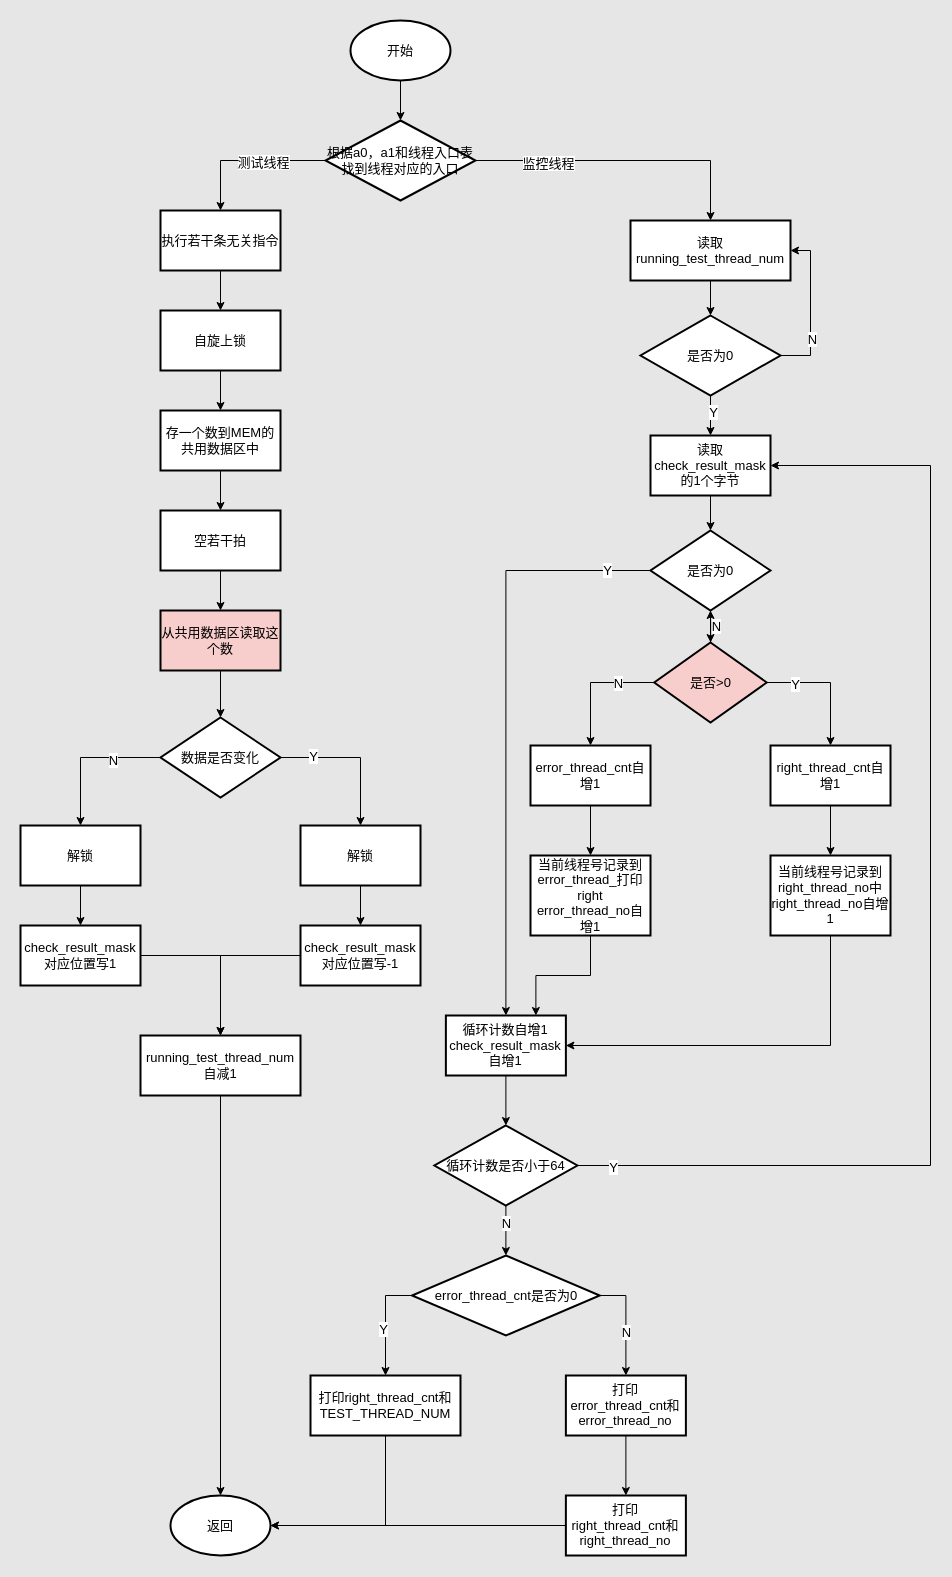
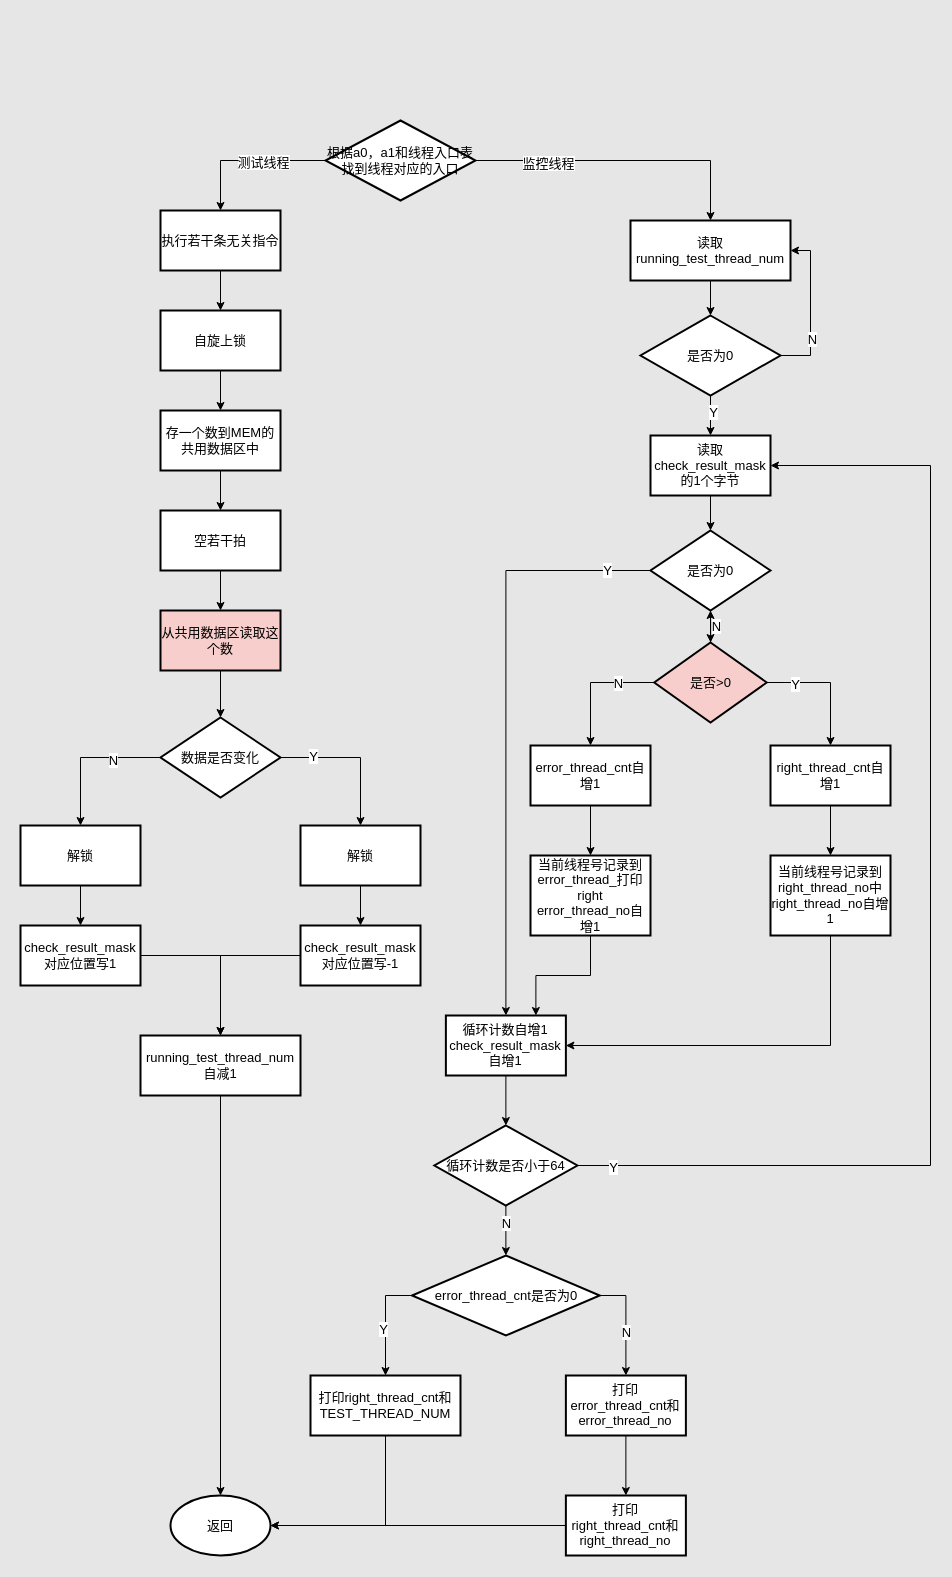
node "开始": removed
edge "开始" -> "根据a0，a1和线程入口表找到线程对应的入口": removed
